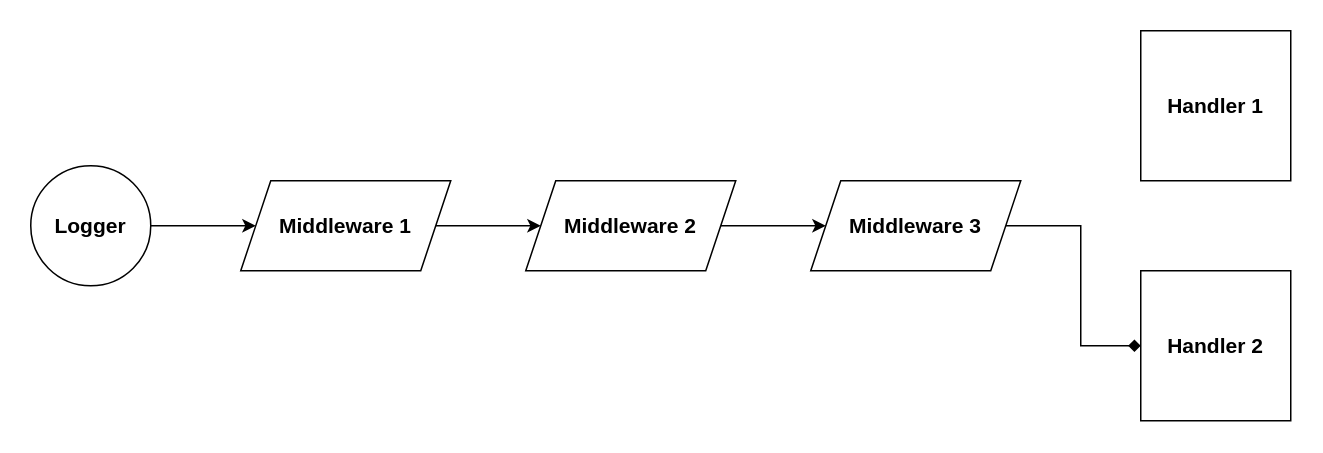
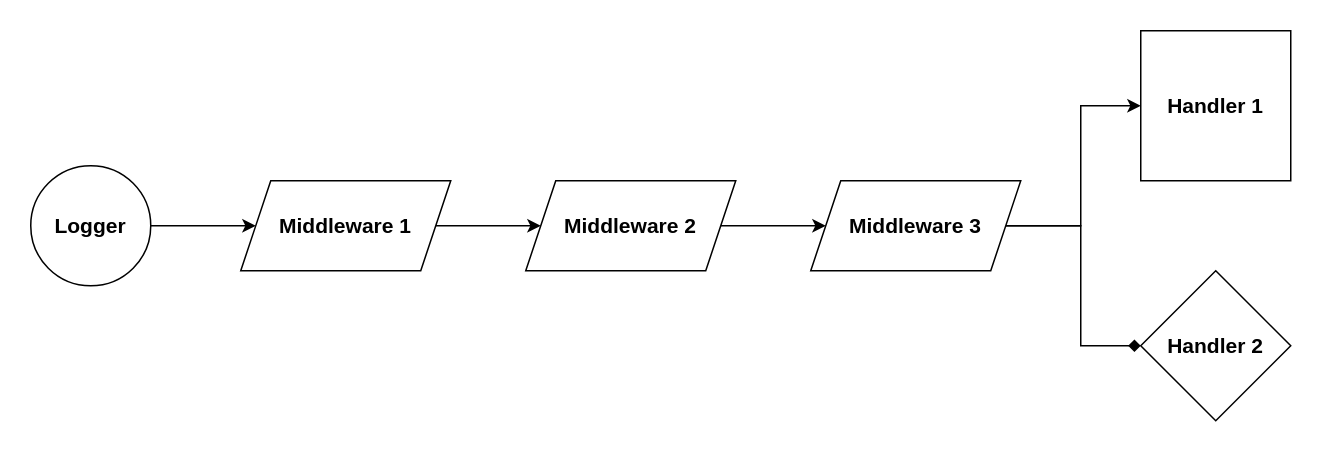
edge "Middleware 3" -> "Handler 1": added
node "Handler 2": shape rectangle -> diamond
